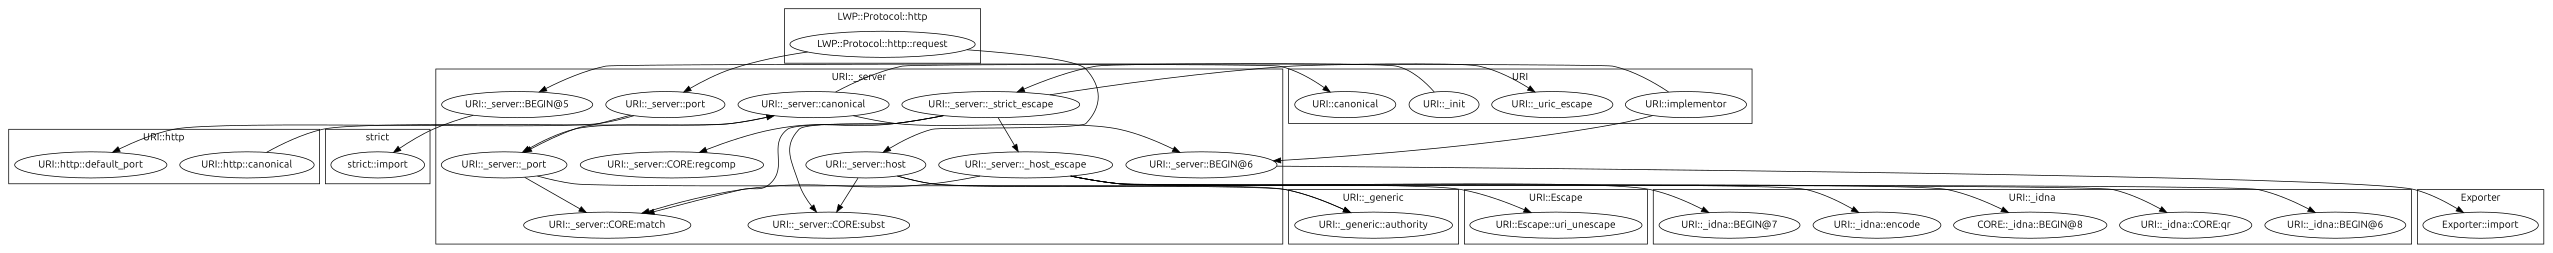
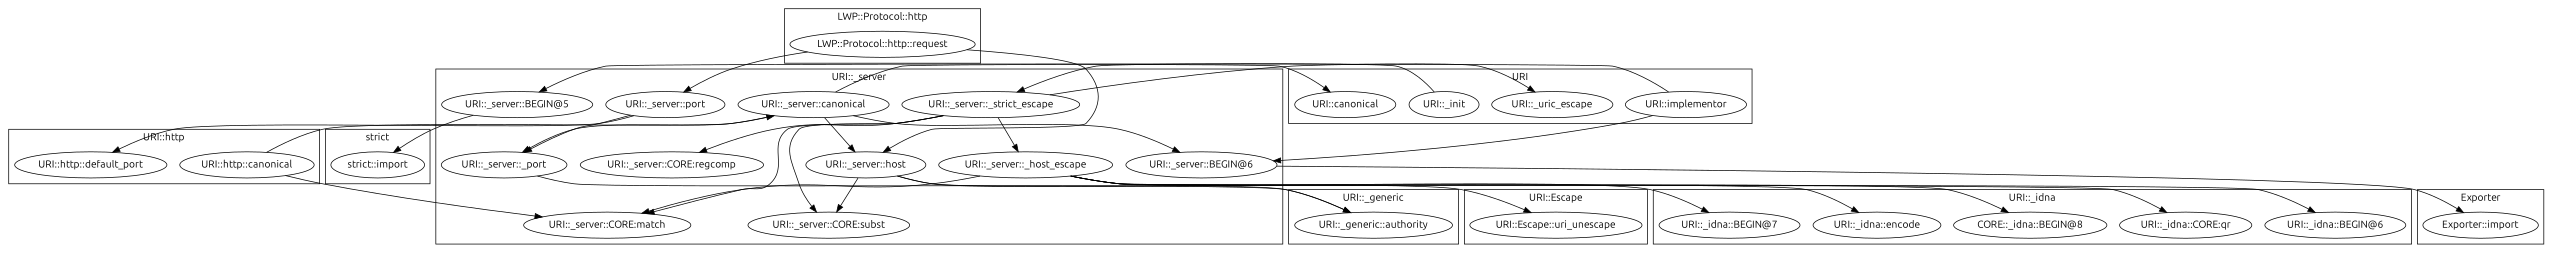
edge "URI::_server::canonical" -> "URI::_server::host": added
edge "URI::_server::_port" -> "URI::_server::CORE:match": now "URI::http::canonical" -> "URI::_server::CORE:match"
